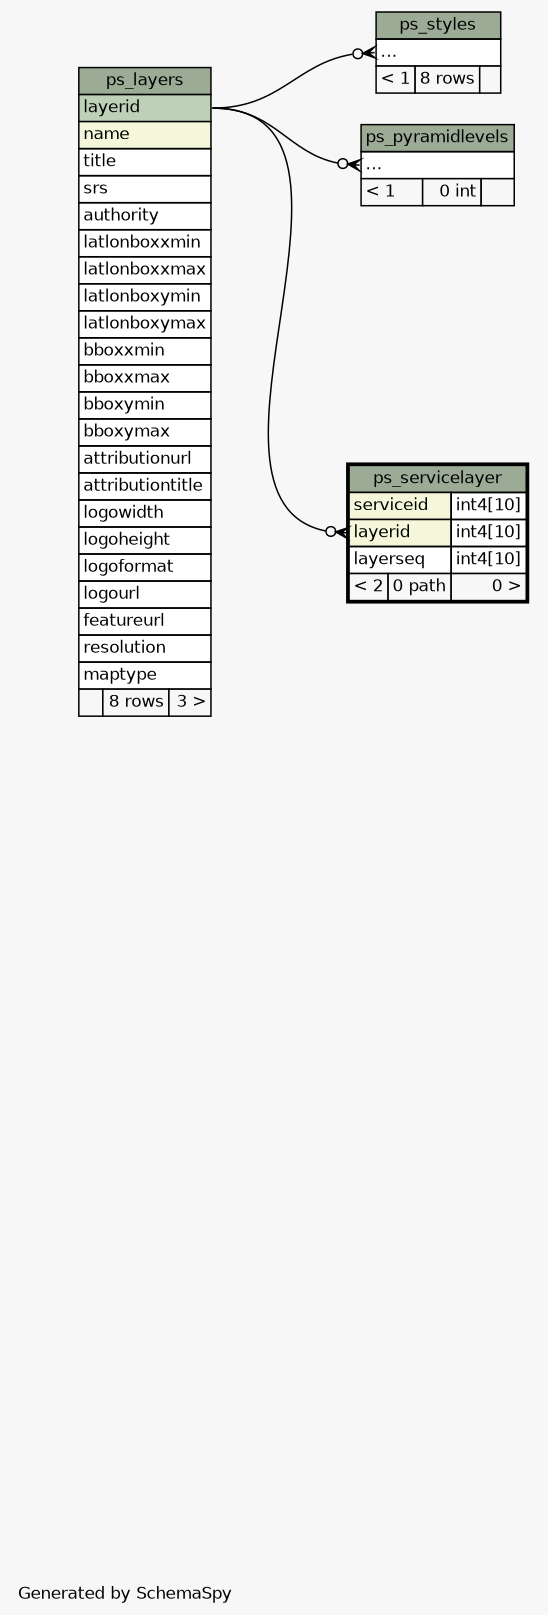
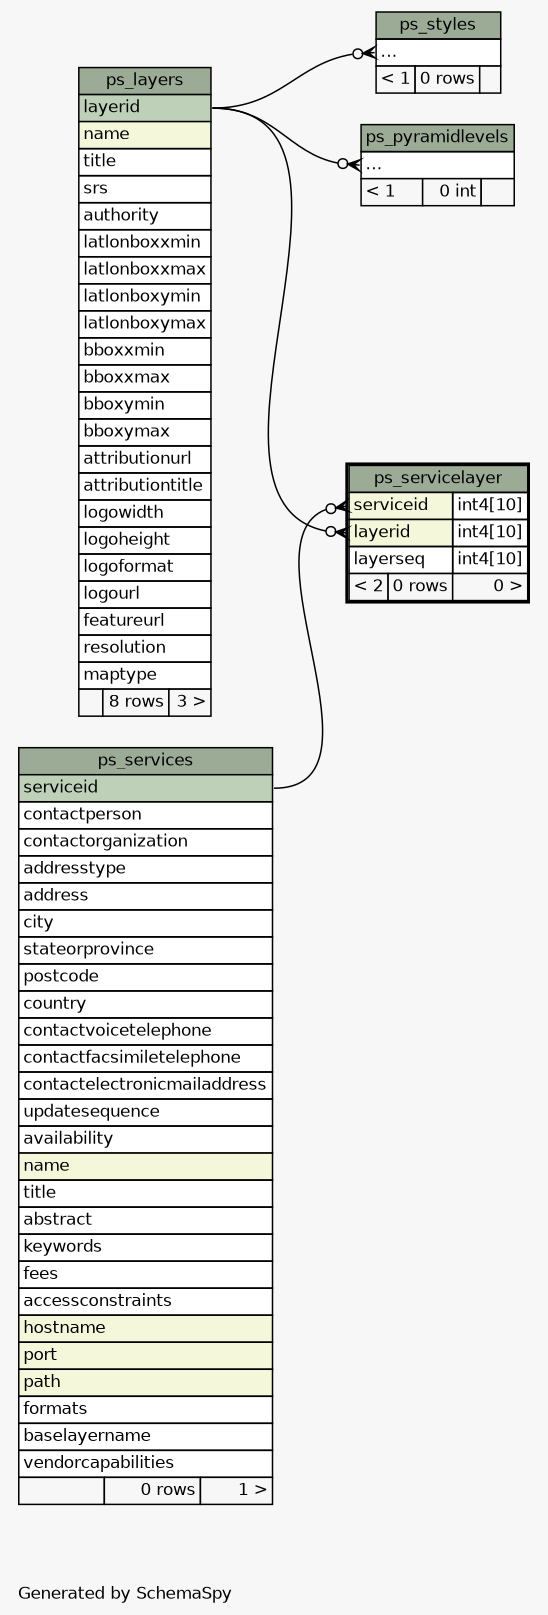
node "ps_styles": text "8 rows" -> "0 rows"
node "ps_servicelayer": text "0 path" -> "0 rows"
node "ps_services": added
